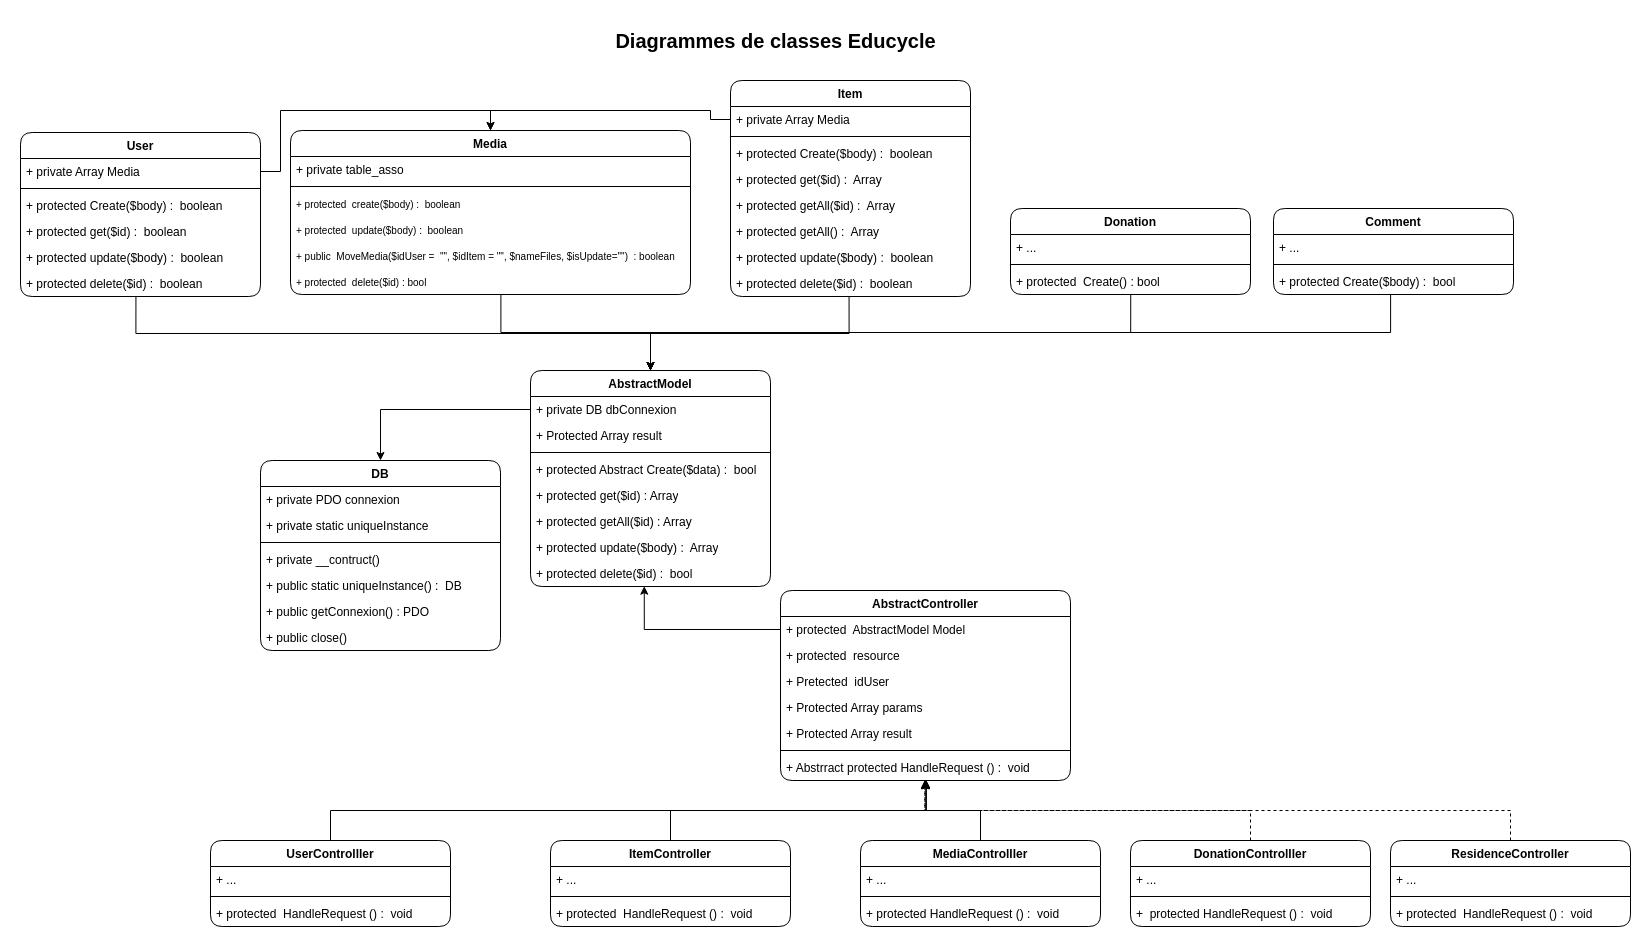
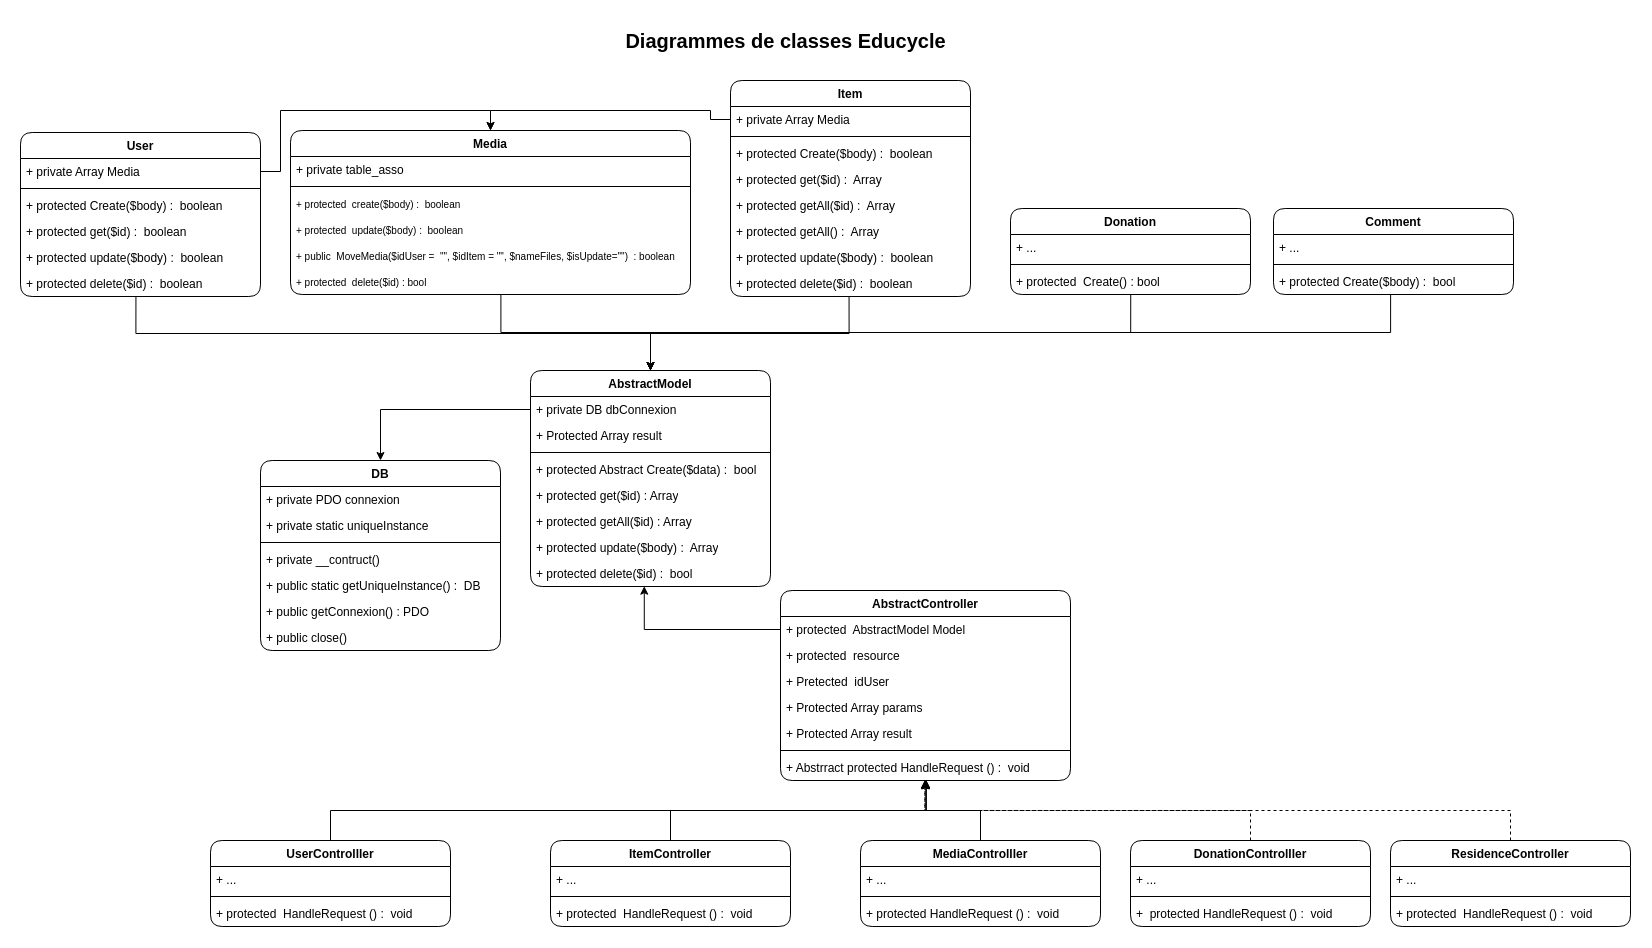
node "Diagrammes de classes Educycle": moved (776, 41) -> (786, 41)
node "+ public static uniqueInstance() : DB": label "+ public static uniqueInstance() : DB" -> "+ public static getUniqueInstance() : DB"
